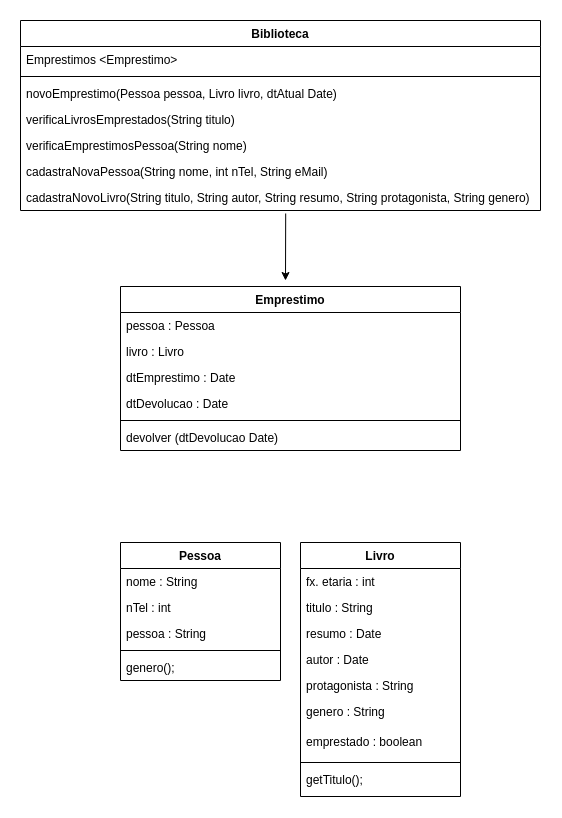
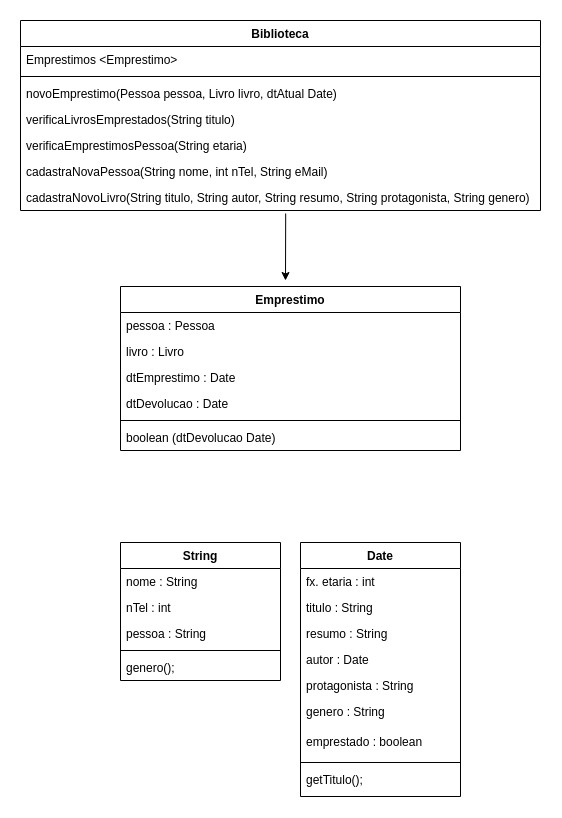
node "verificaEmprestimosPessoa(String nome)": label "verificaEmprestimosPessoa(String nome)" -> "verificaEmprestimosPessoa(String etaria)"
node "devolver (dtDevolucao Date)": label "devolver (dtDevolucao Date)" -> "boolean (dtDevolucao Date)"
node "Pessoa": label "Pessoa" -> "String"
node "Livro": label "Livro" -> "Date"
node "resumo : Date": label "resumo : Date" -> "resumo : String"
